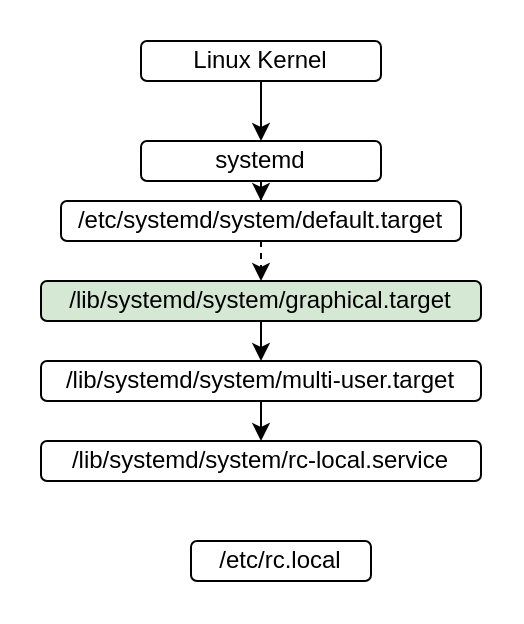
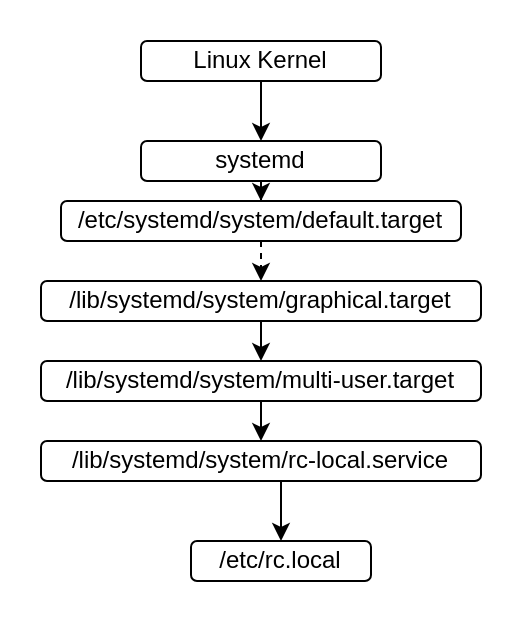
node "/lib/systemd/system/graphical.target": fillcolor #d5e8d4 -> #ffffff
edge "/lib/systemd/system/rc-local.service" -> "/etc/rc.local": added
